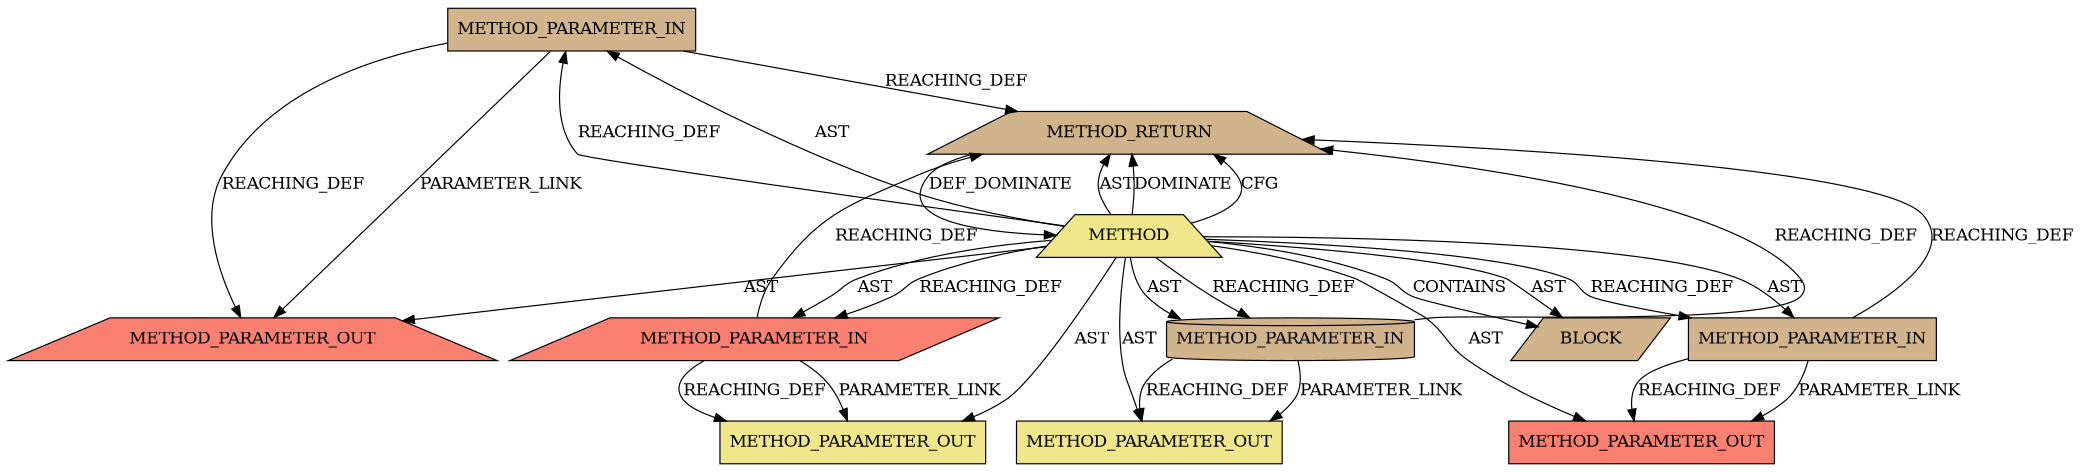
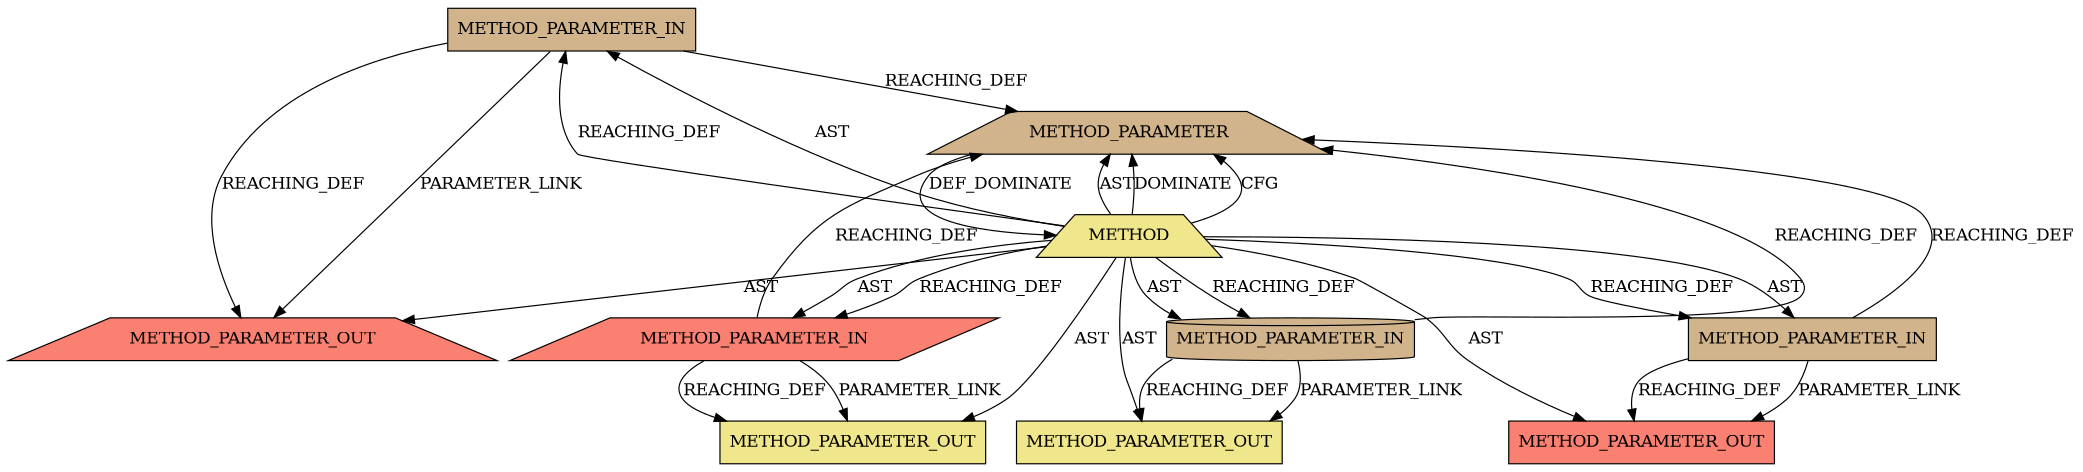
node "METHOD_RETURN": label "METHOD_RETURN" -> "METHOD_PARAMETER"
node "BLOCK": removed
